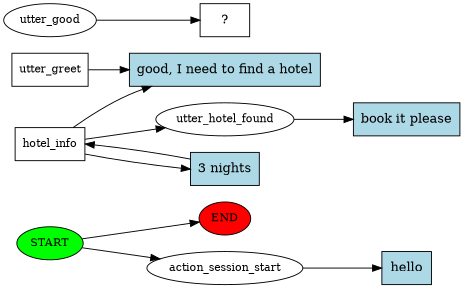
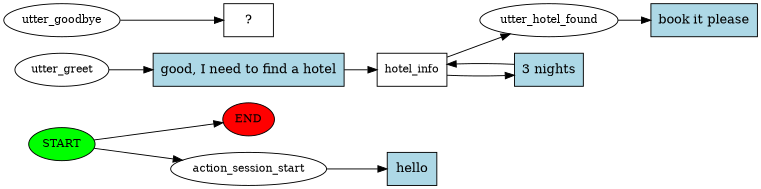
node "utter_good": label "utter_good" -> "utter_goodbye"
node "utter_greet": shape box -> ellipse
edge "hotel_info" -> "good, I need to find a hotel": reversed
